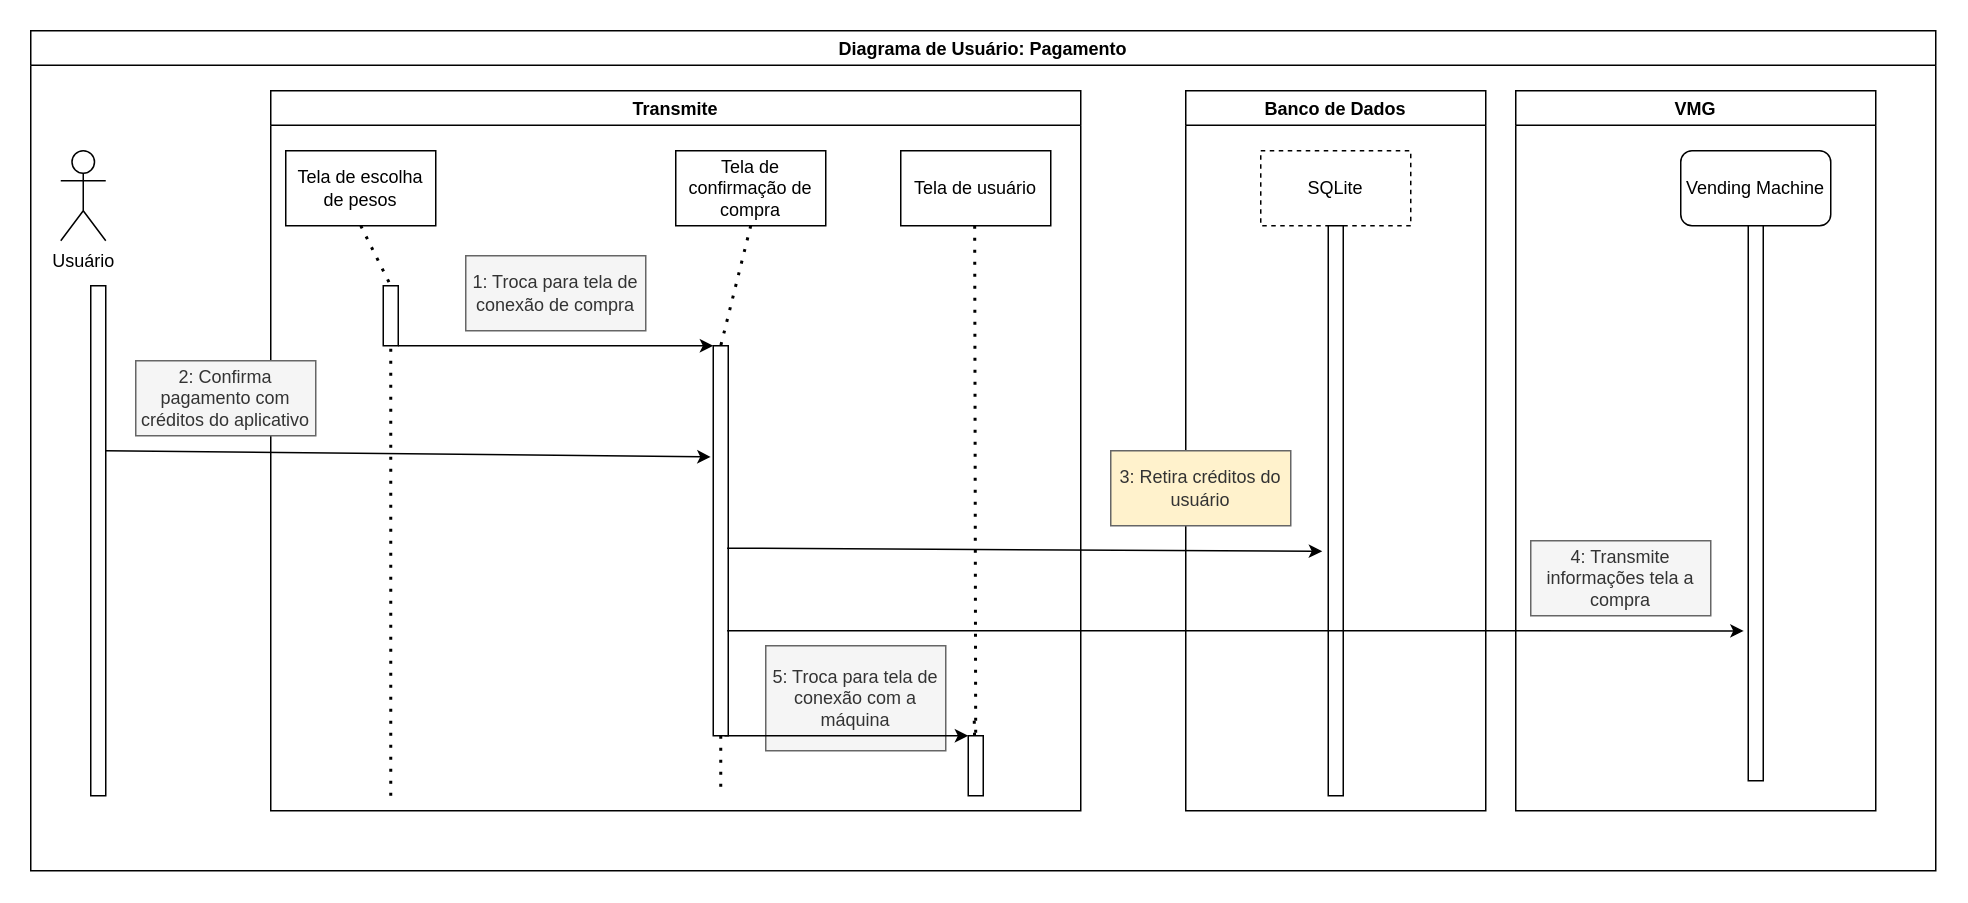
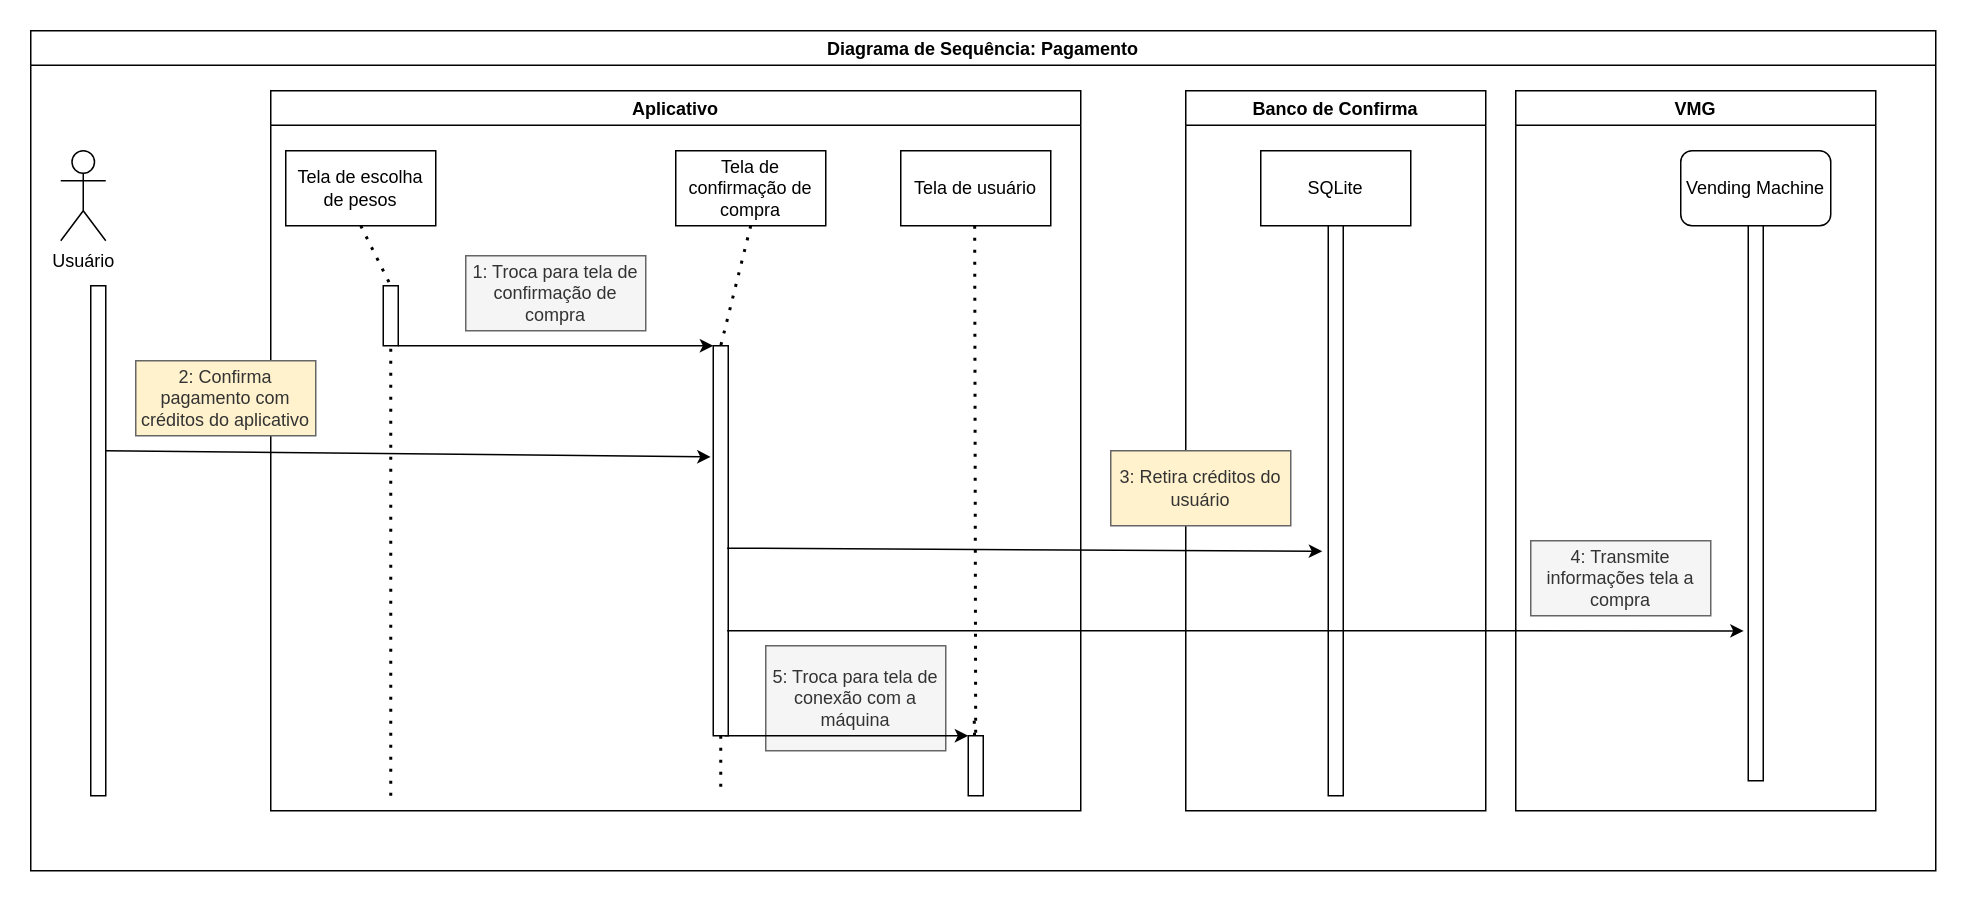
node "Diagrama de Usuário: Pagamento": label "Diagrama de Usuário: Pagamento" -> "Diagrama de Sequência: Pagamento"
node "Transmite": label "Transmite" -> "Aplicativo"
node "Banco de Dados": label "Banco de Dados" -> "Banco de Confirma"
node "SQLite": style dashed -> solid
node "1: Troca para tela de conexão de compra": label "1: Troca para tela de conexão de compra" -> "1: Troca para tela de confirmação de compra"
node "2: Confirma pagamento com créditos do aplicativo": fillcolor #f5f5f5 -> #fff2cc
